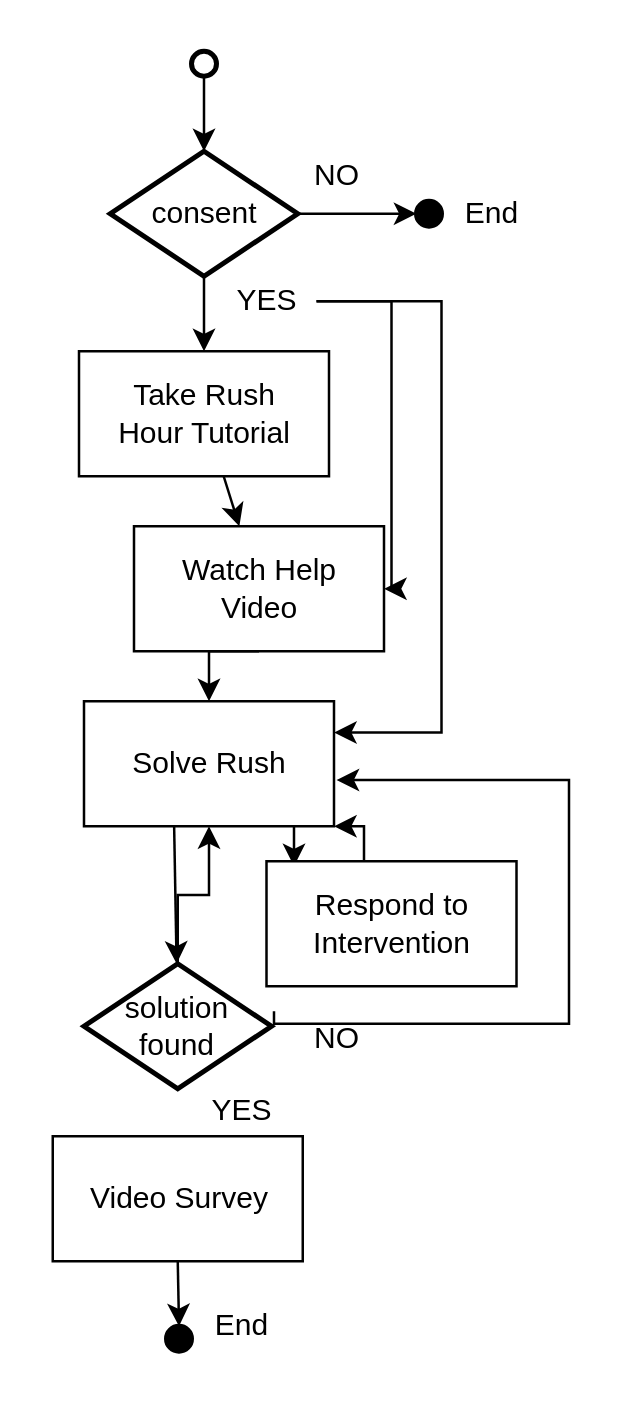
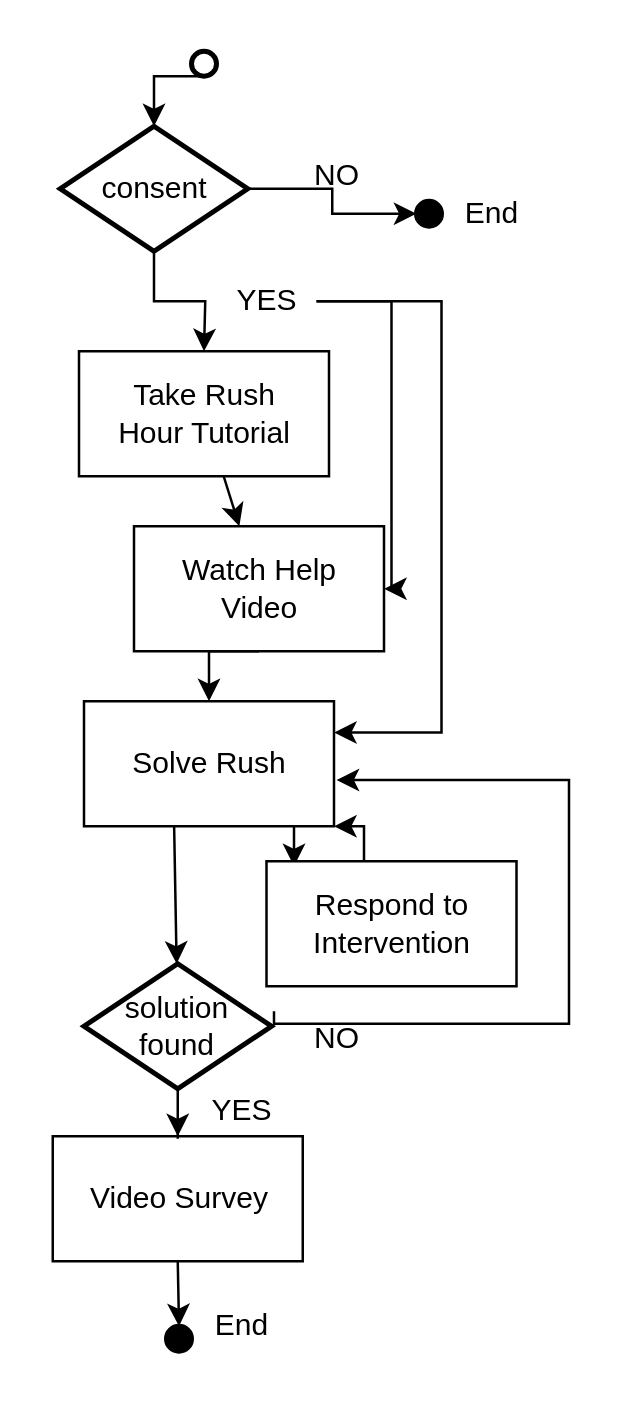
node "consent": moved (204, 214) -> (154, 189)
edge "solution found" -> "Solve Rush": now "solution found" -> "Video Survey"
